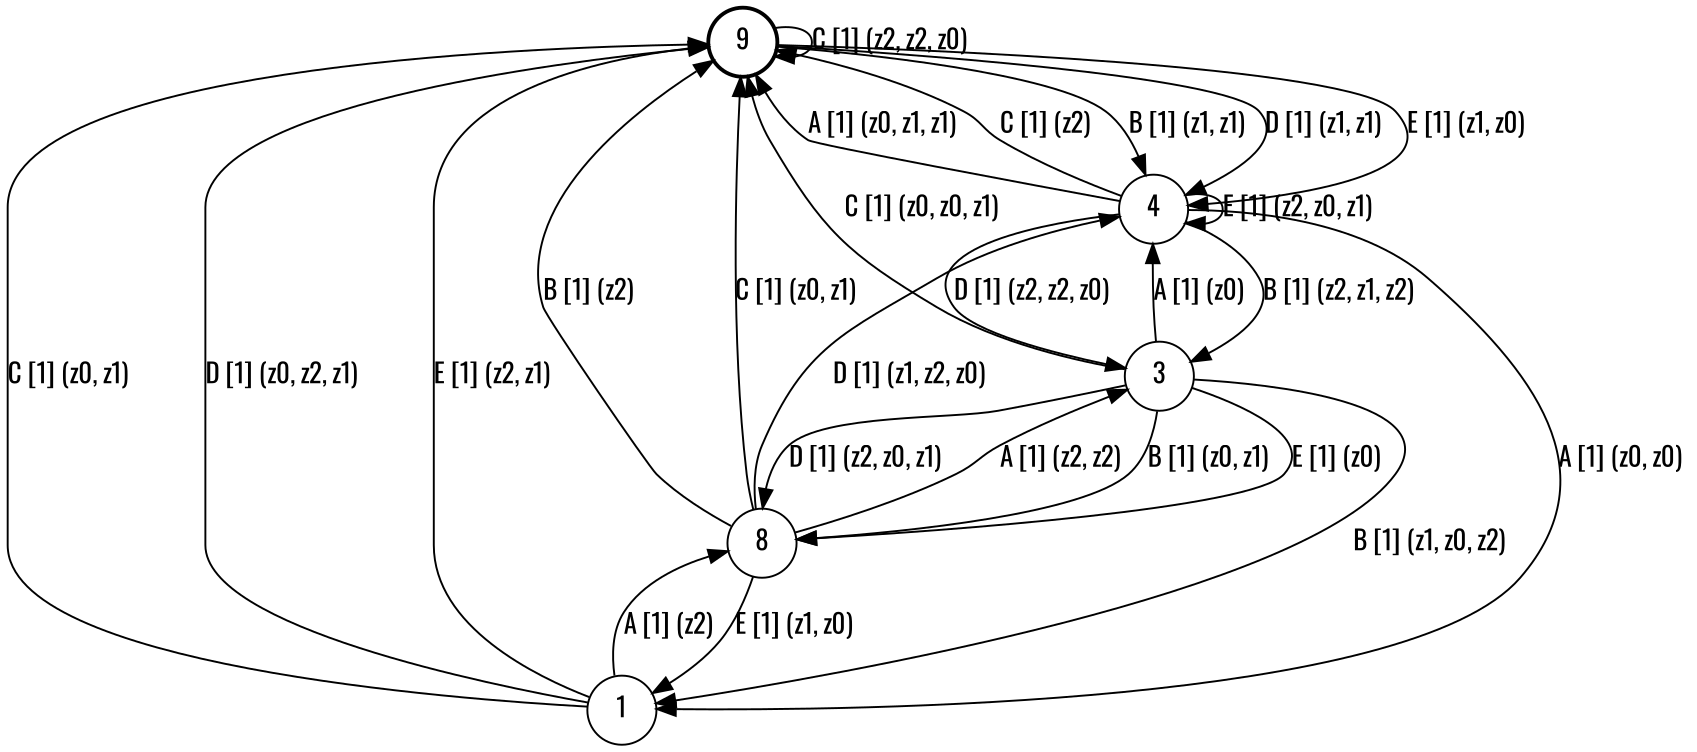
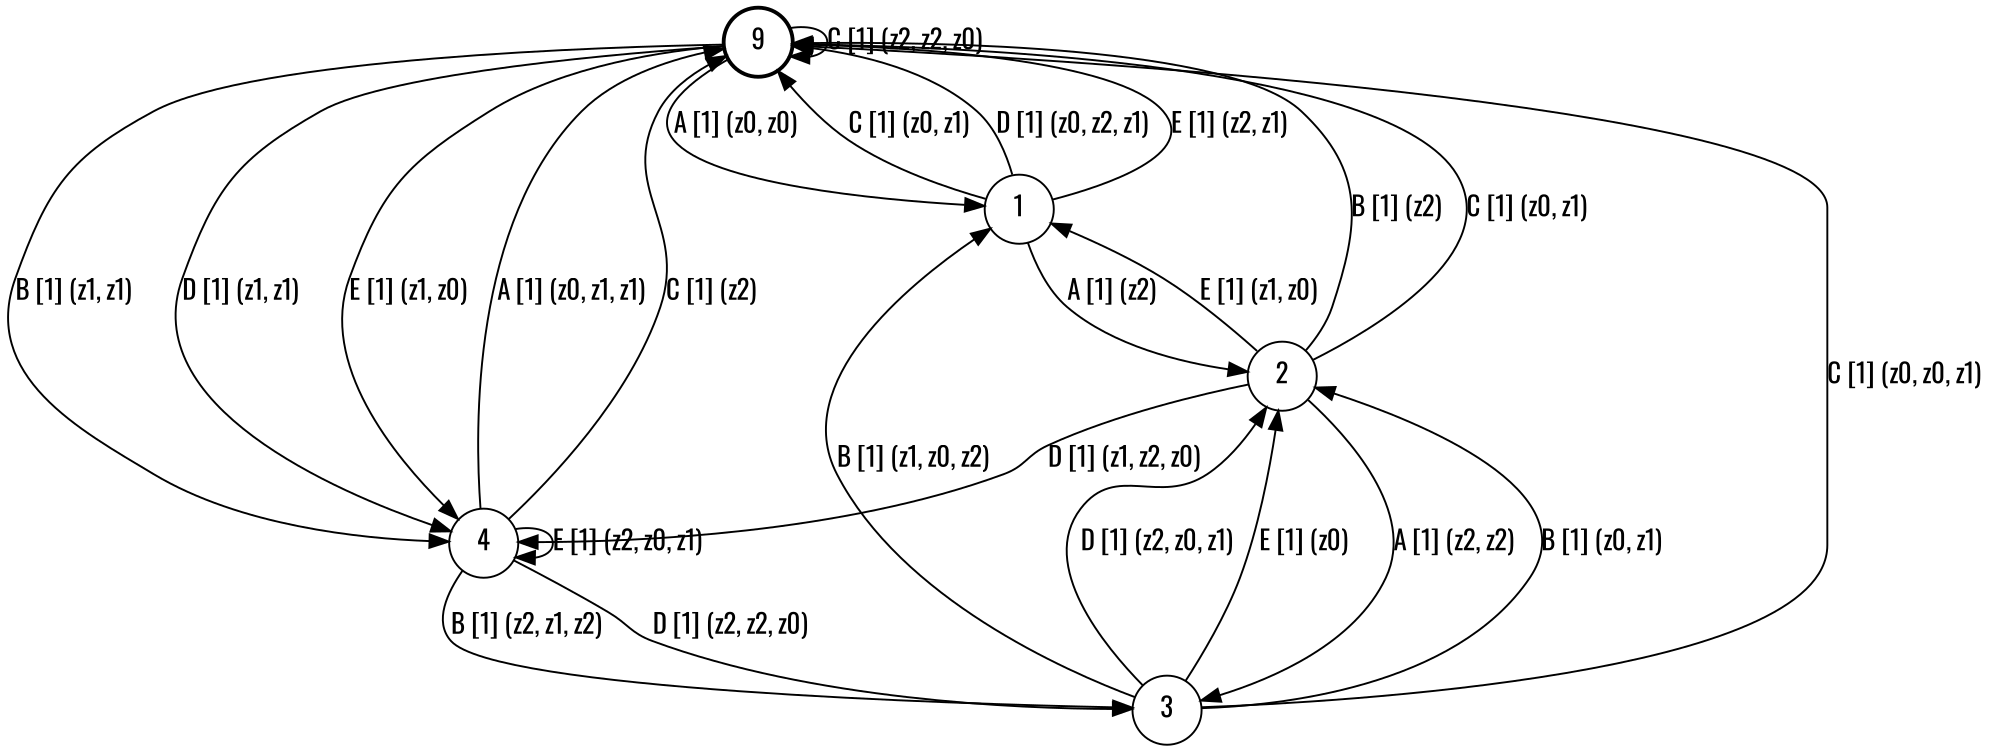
edge "3" -> "4": removed, label "A [1] (z0)"
node "8": label "8" -> "2"
edge "4" -> "1": now "9" -> "1"
